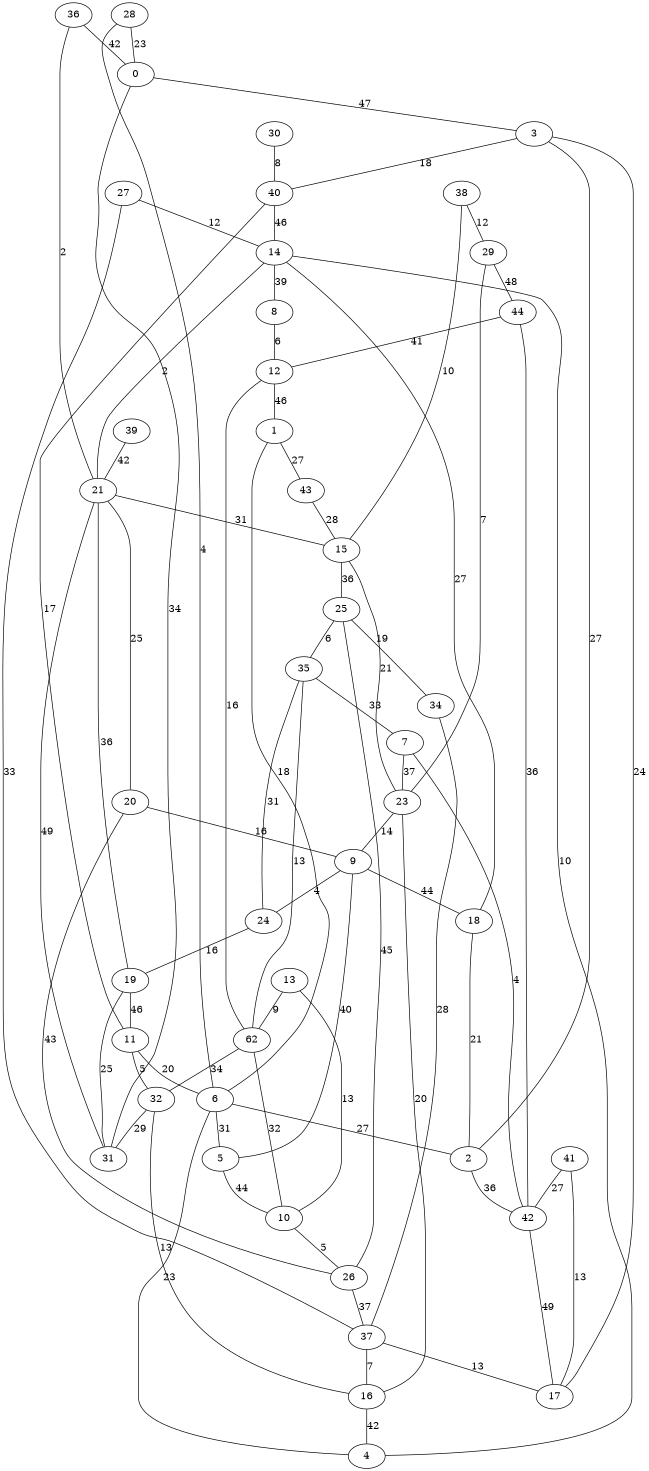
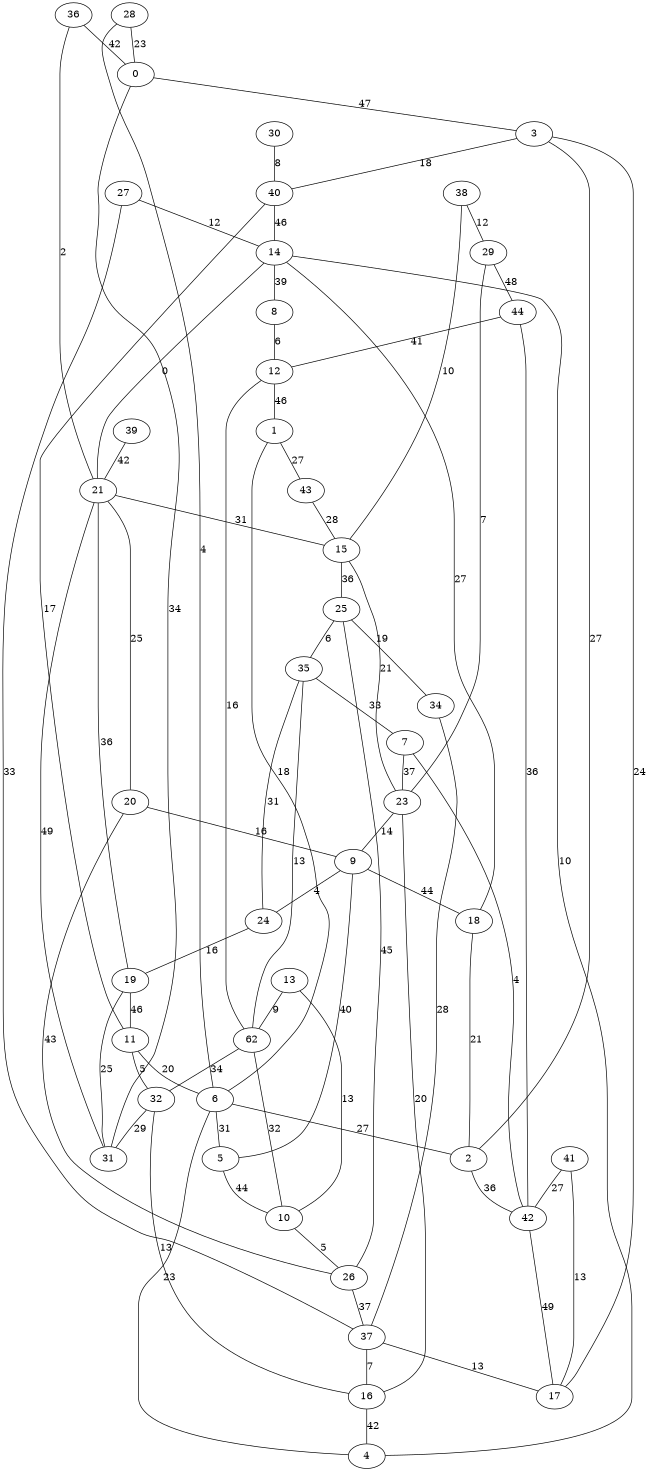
edge "14" -- "21": label "2" -> "0"
